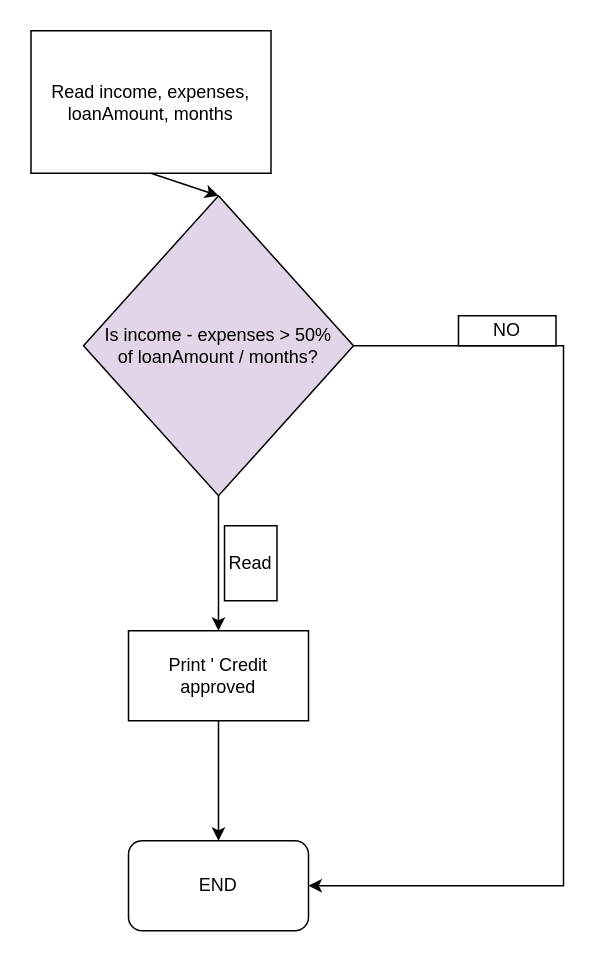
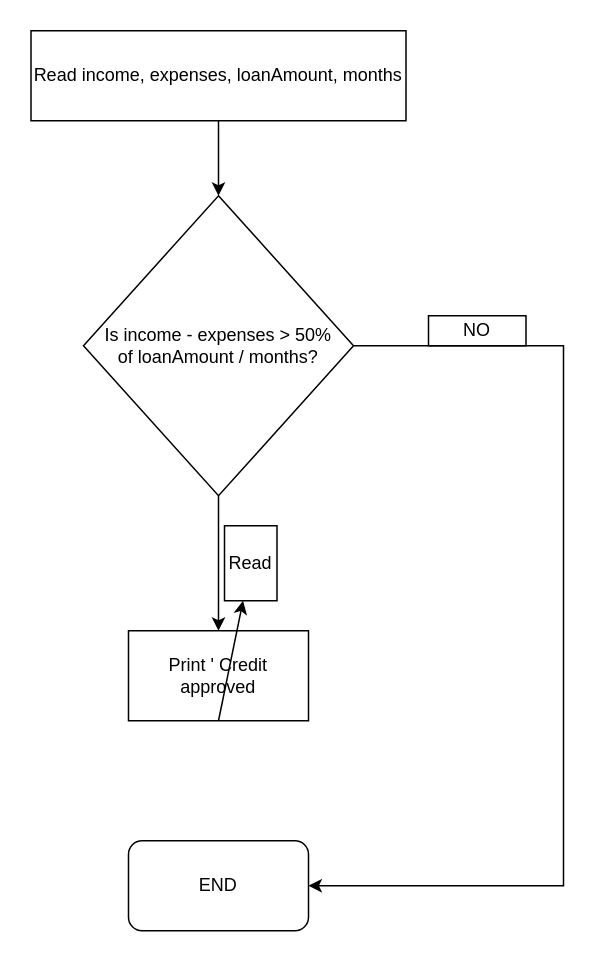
node "Read income, expenses, loanAmount, months": size 240x143 -> 375x90
node "NO": moved (507, 331) -> (477, 331)
node "Is income - expenses > 50% of loanAmount / months?": fillcolor #e1d5e7 -> #ffffff
edge "Print ' Credit approved" -> "END": now "Print ' Credit approved" -> "Read"
